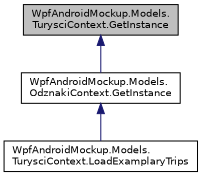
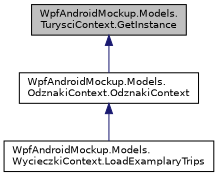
node "WpfAndroidMockup.Models. OdznakiContext.GetInstance": label "WpfAndroidMockup.Models. OdznakiContext.GetInstance" -> "WpfAndroidMockup.Models. OdznakiContext.OdznakiContext"
node "WpfAndroidMockup.Models. TurysciContext.LoadExamplaryTrips": label "WpfAndroidMockup.Models. TurysciContext.LoadExamplaryTrips" -> "WpfAndroidMockup.Models. WycieczkiContext.LoadExamplaryTrips"
